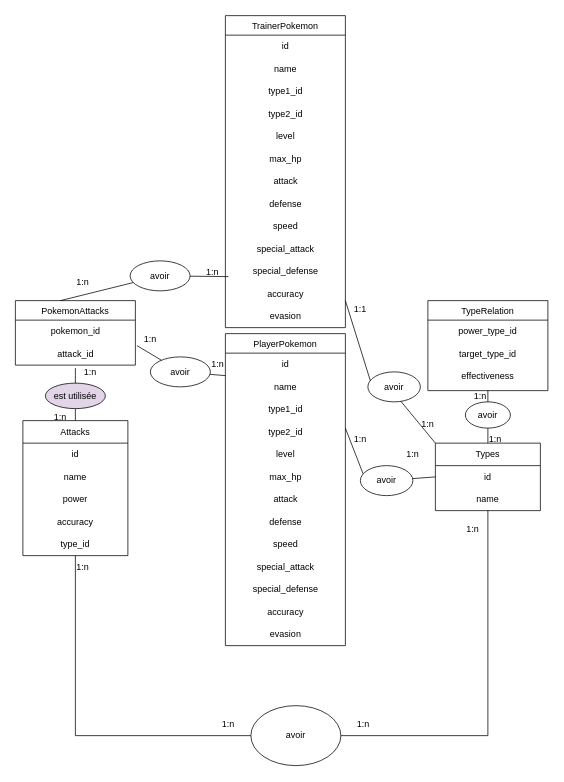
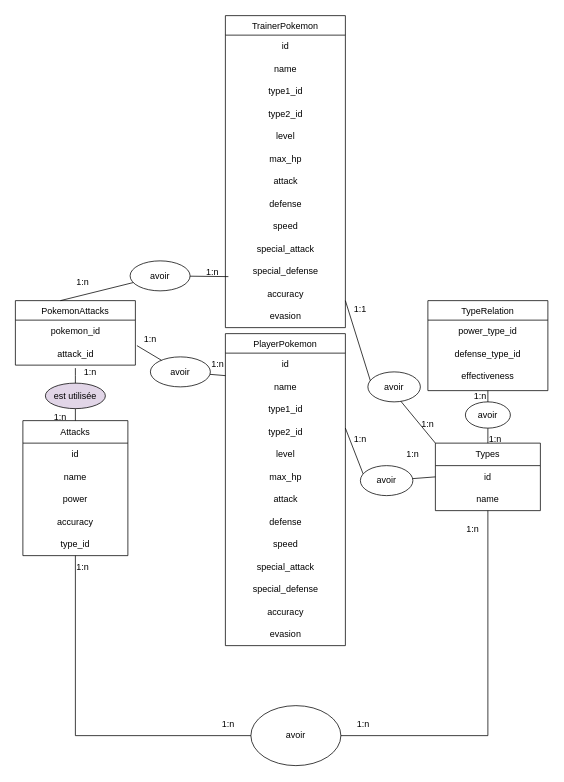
node "target_type_id": label "target_type_id" -> "defense_type_id"
